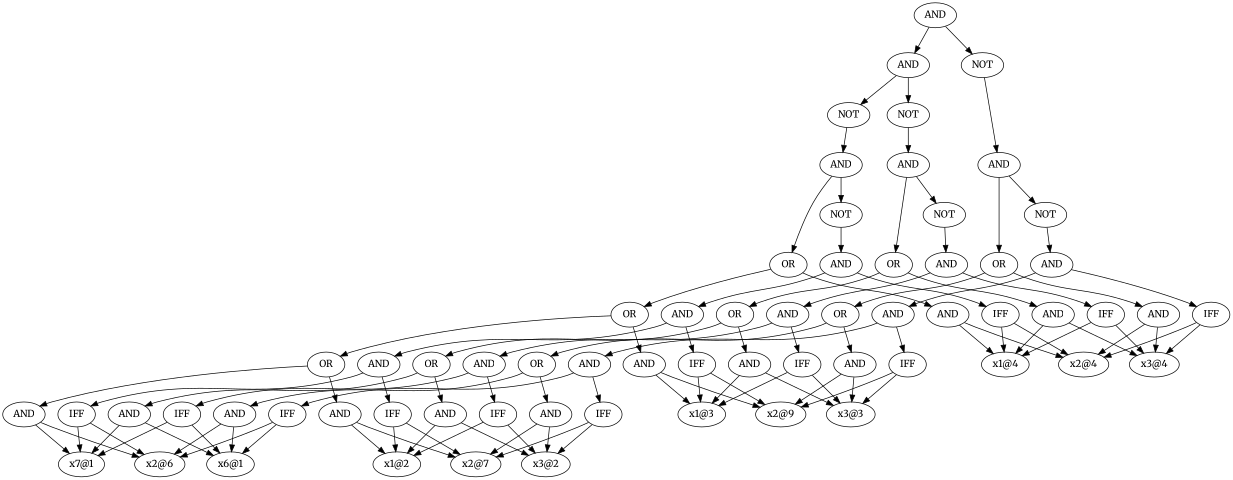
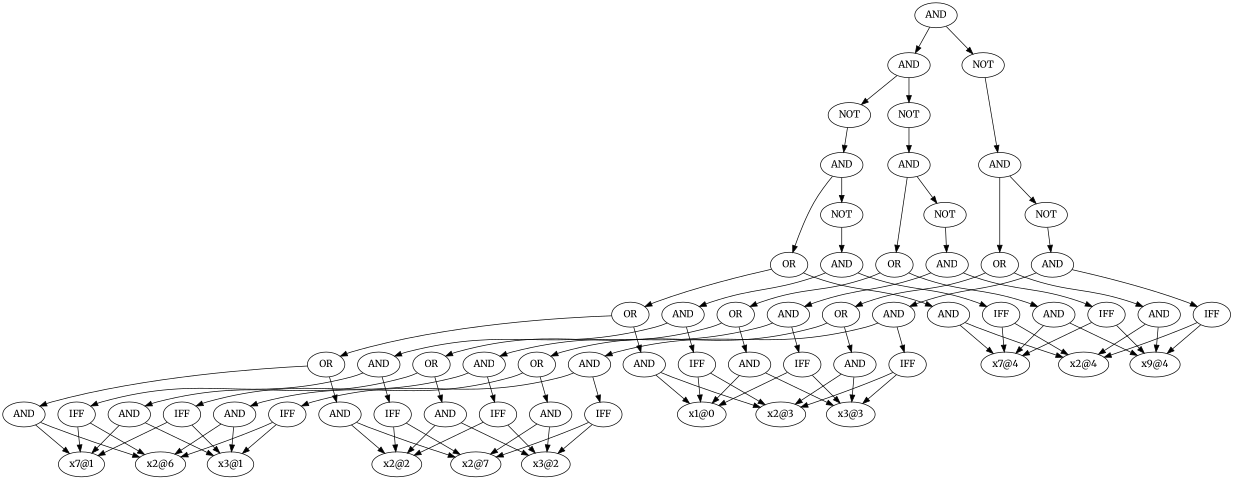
node "x1@4": label "x1@4" -> "x7@4"
node "x3@4": label "x3@4" -> "x9@4"
node "x1@3": label "x1@3" -> "x1@0"
node "x2@9": label "x2@9" -> "x2@3"
node "x6@1": label "x6@1" -> "x3@1"
node "x1@2": label "x1@2" -> "x2@2"
